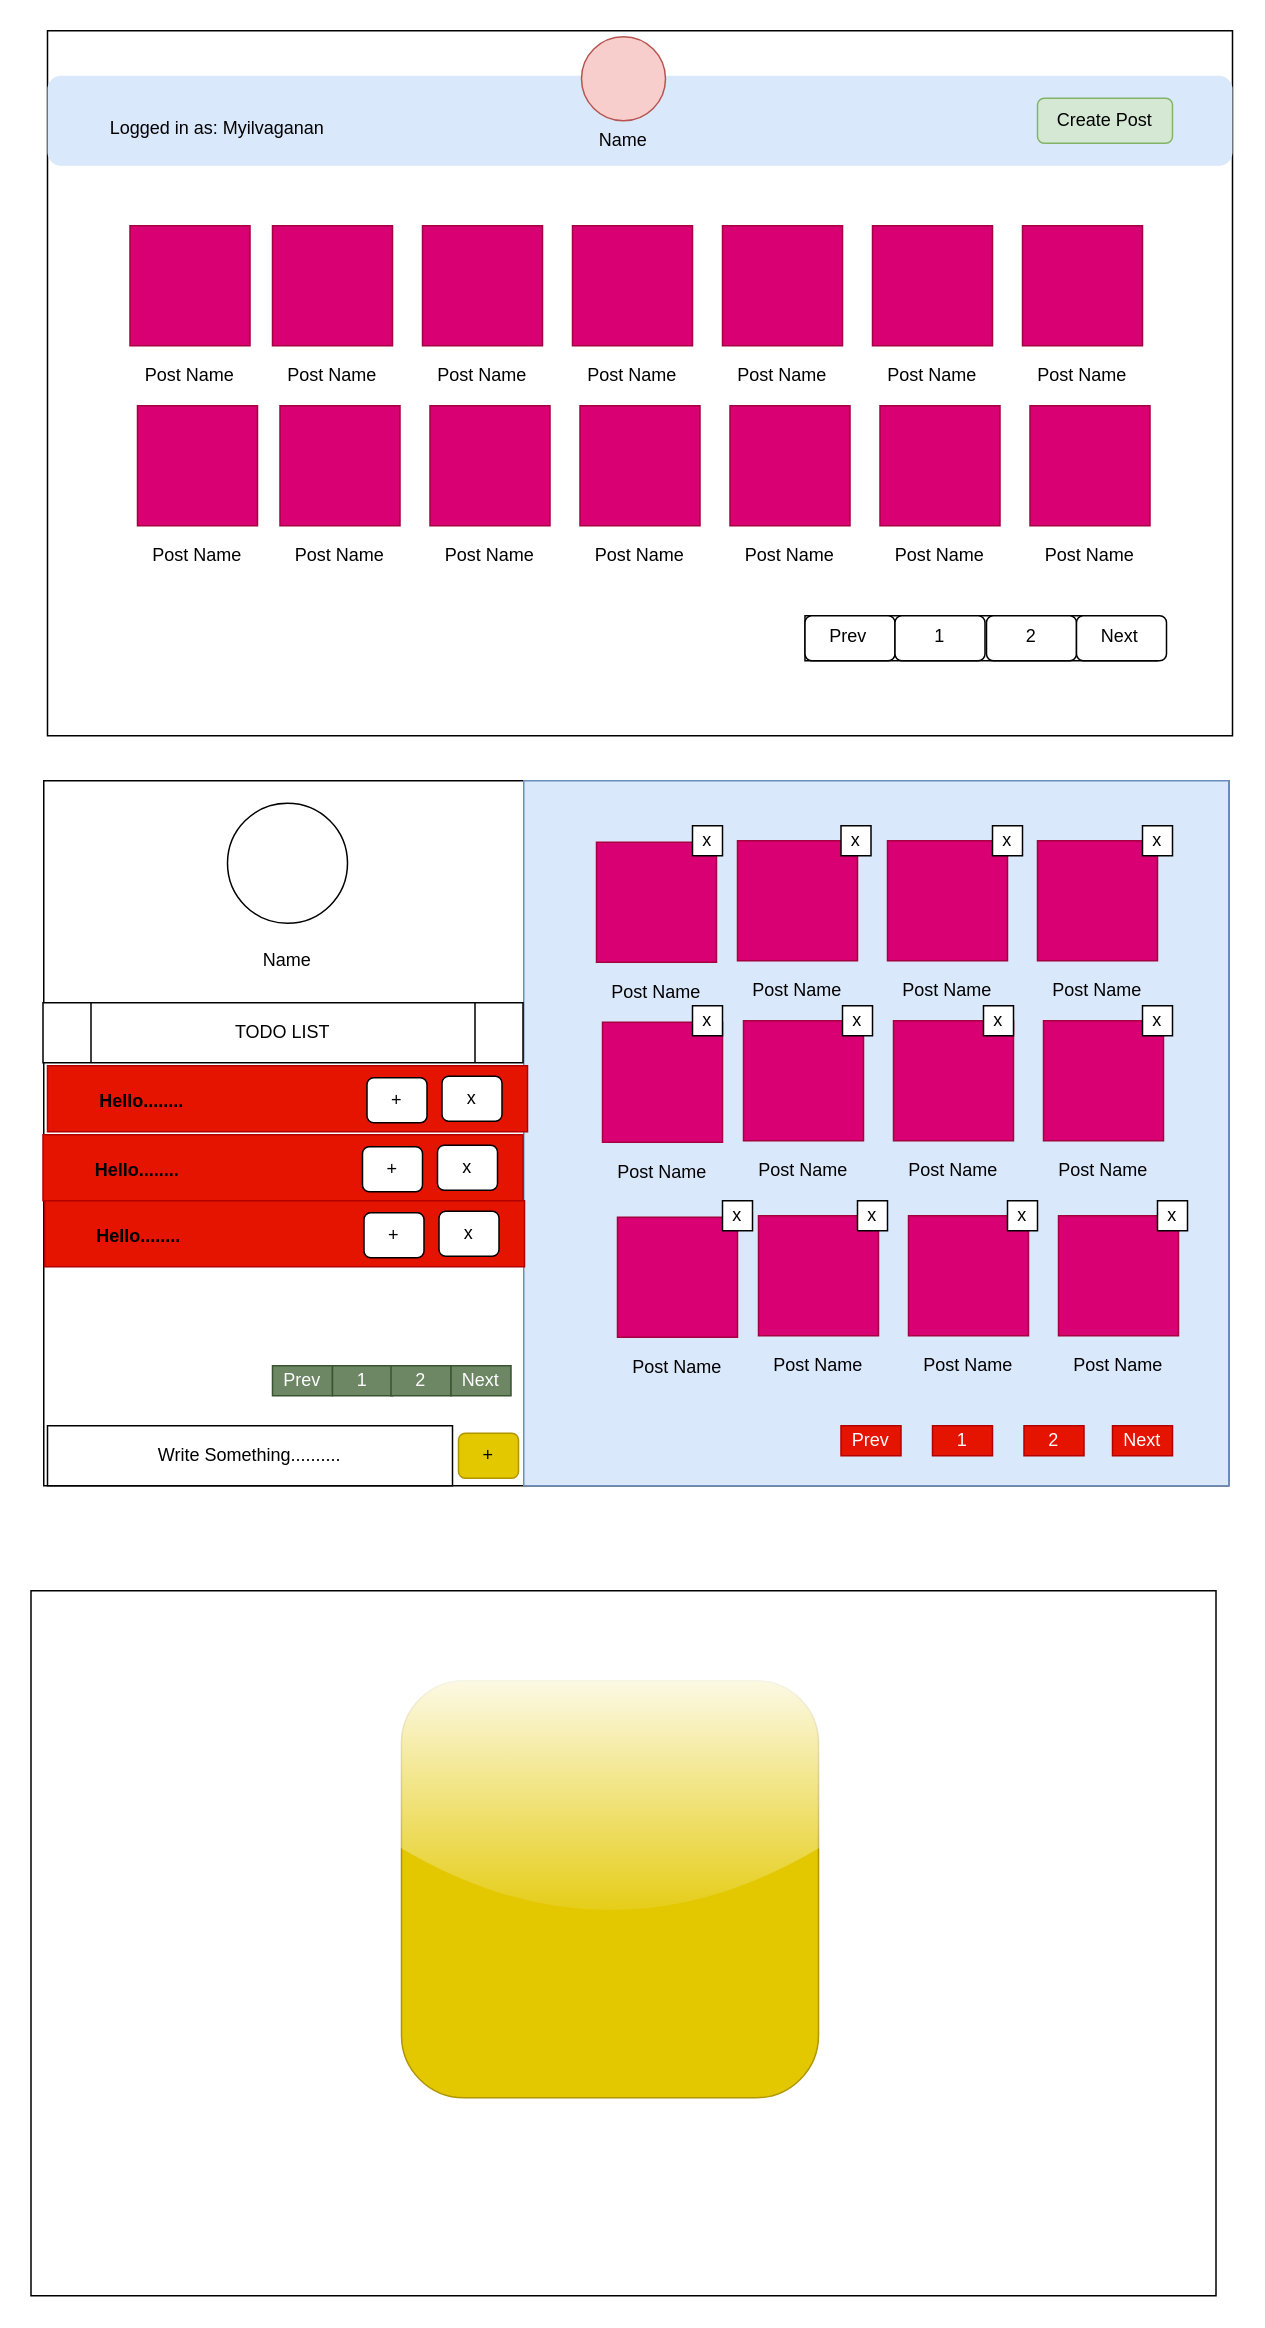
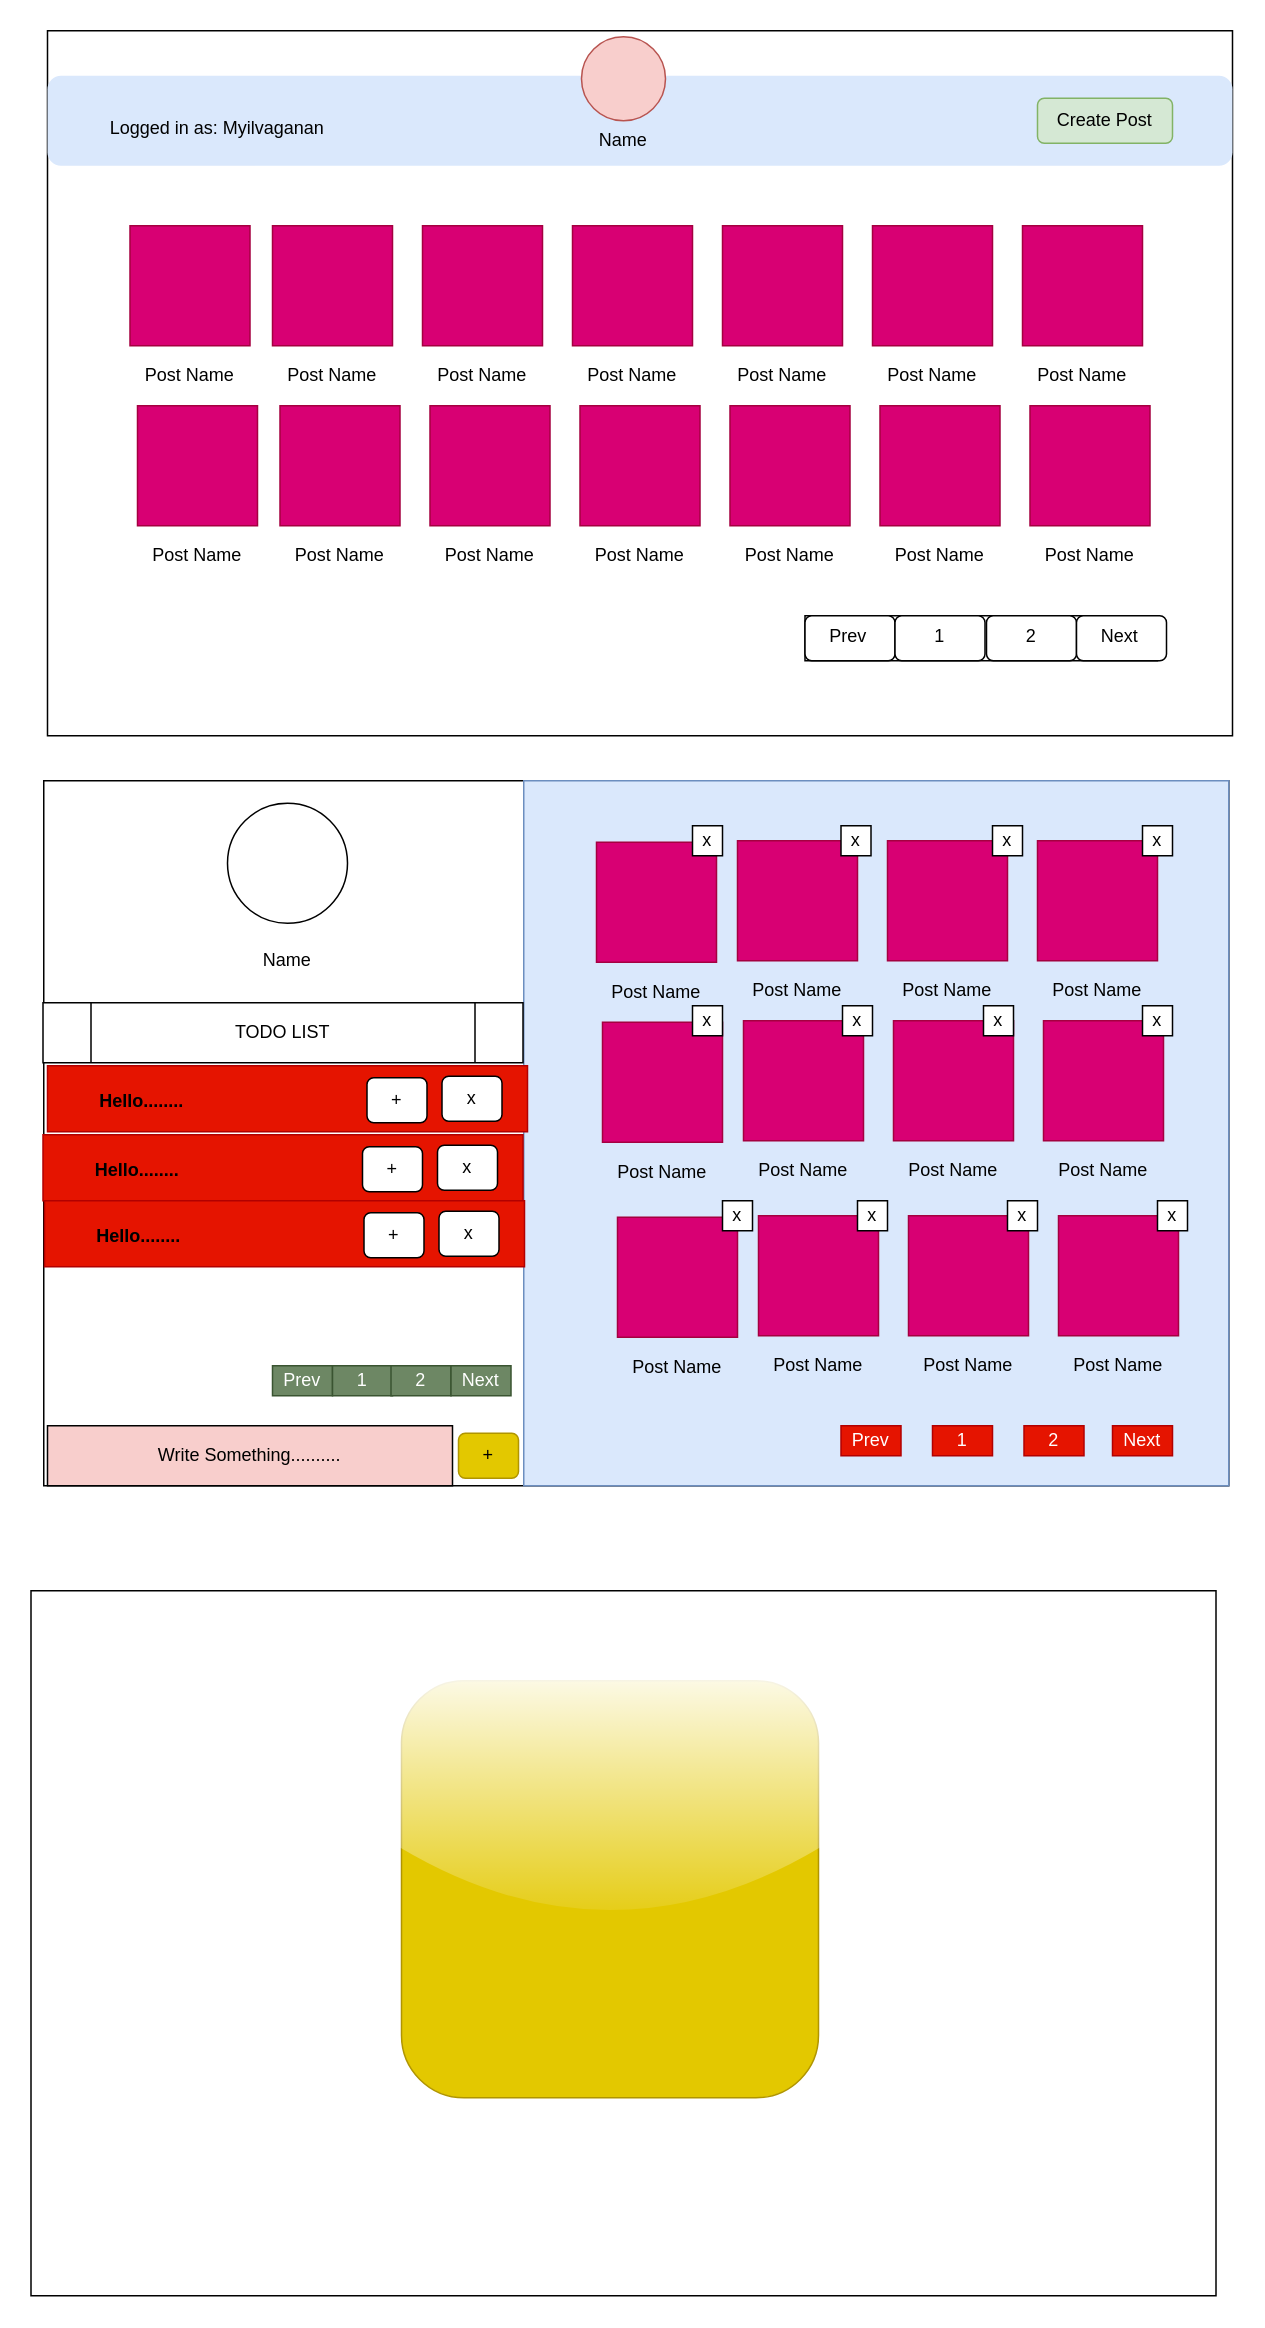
node "Write Something..........": fillcolor #ffffff -> #f8cecc
